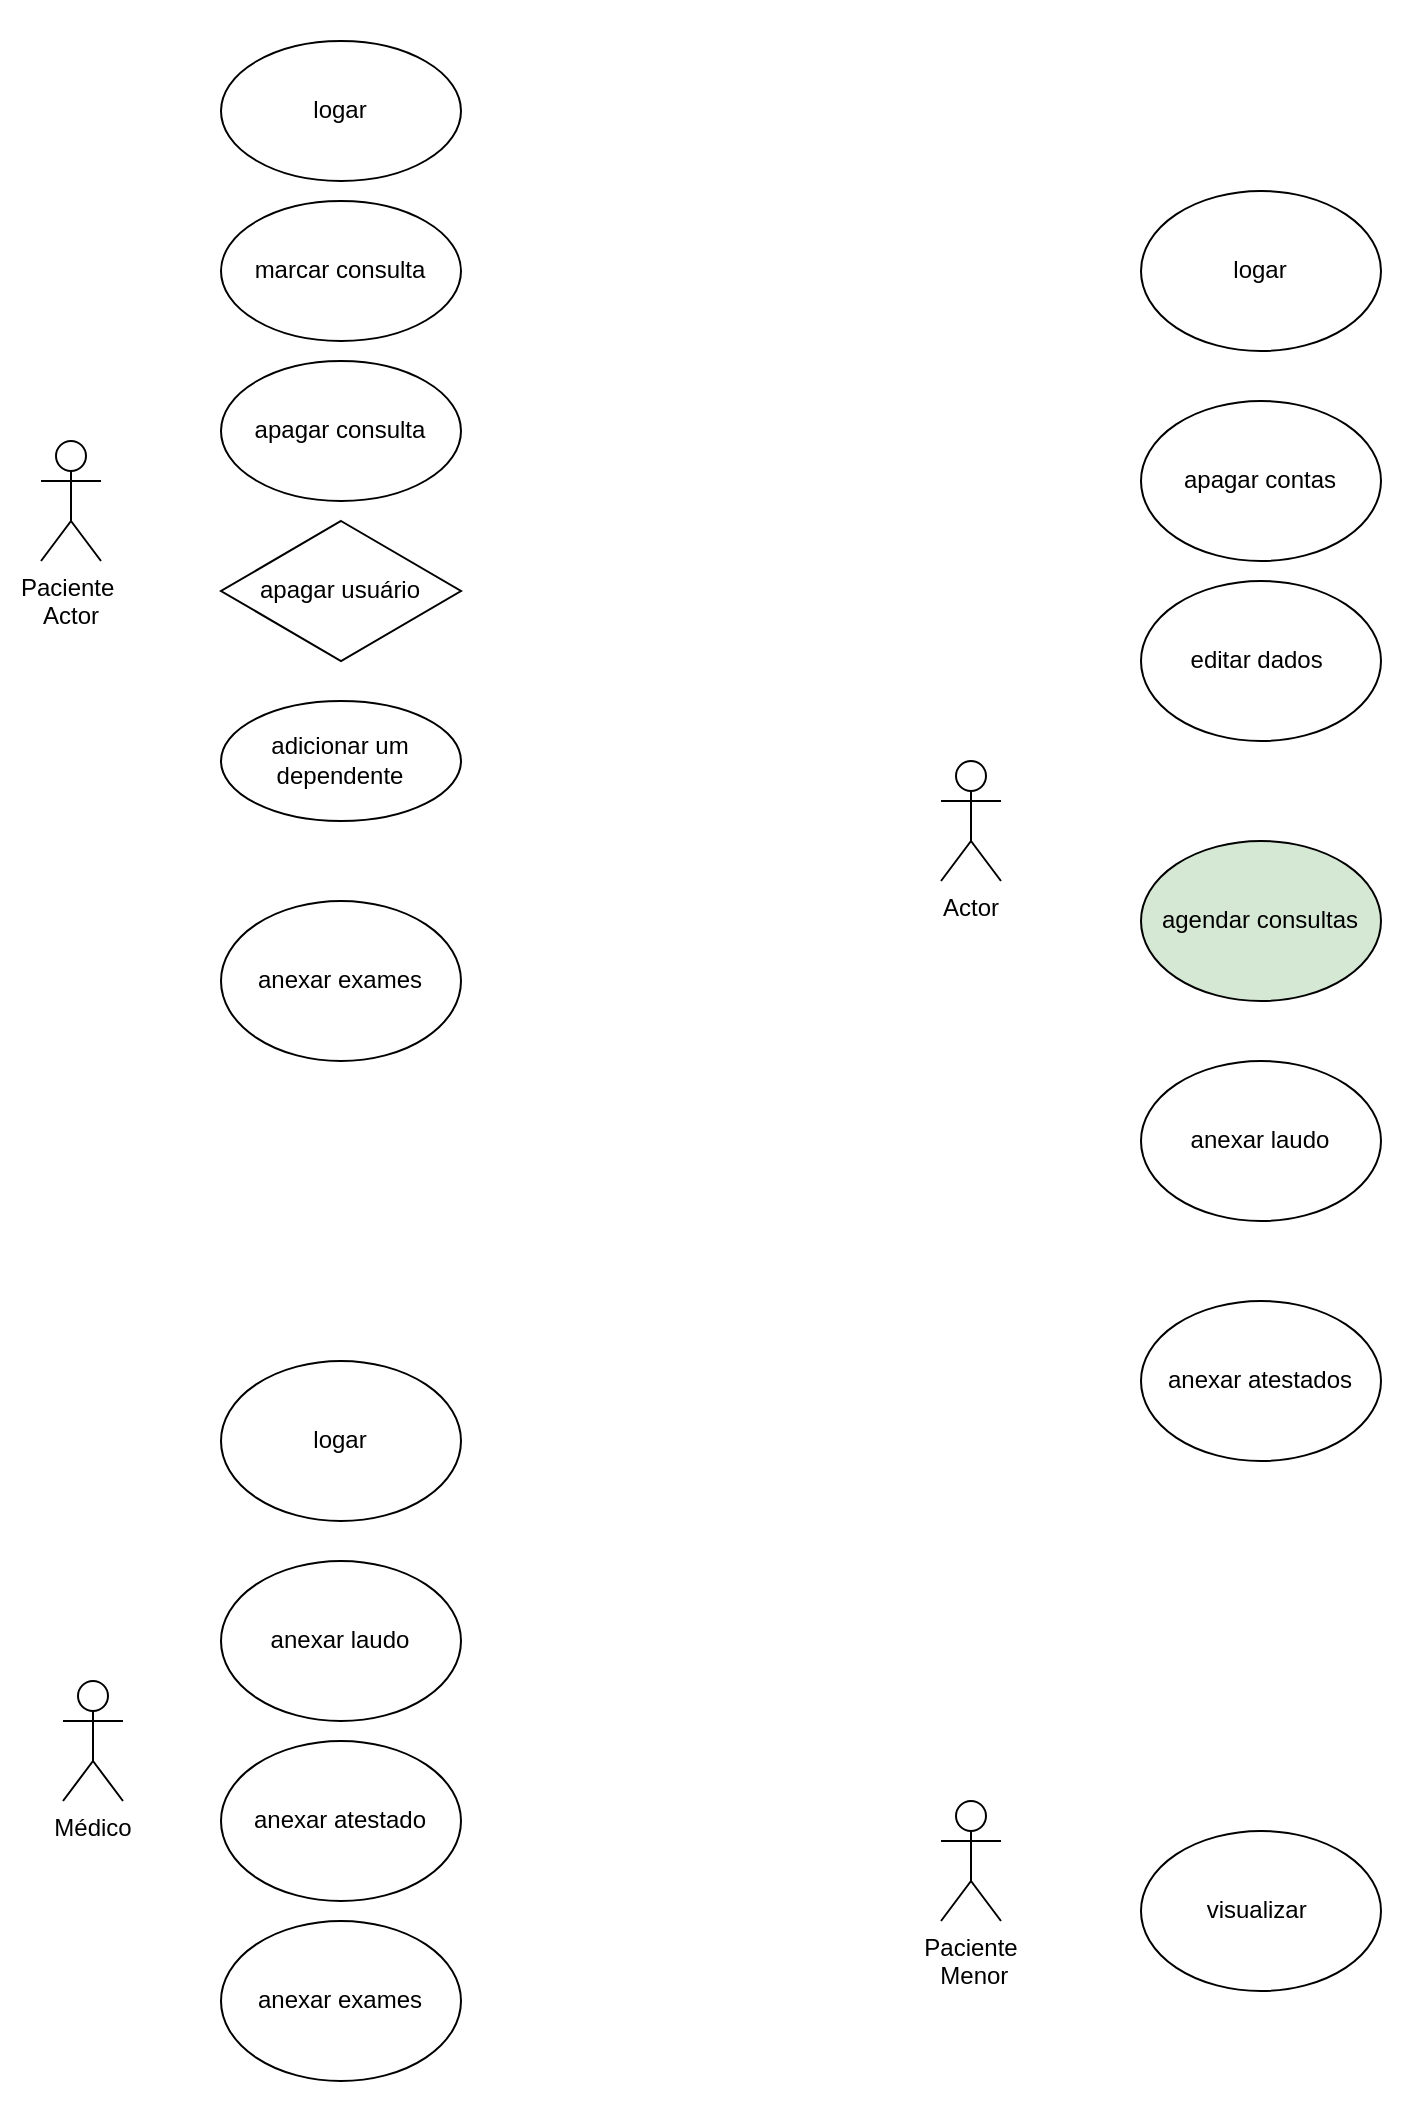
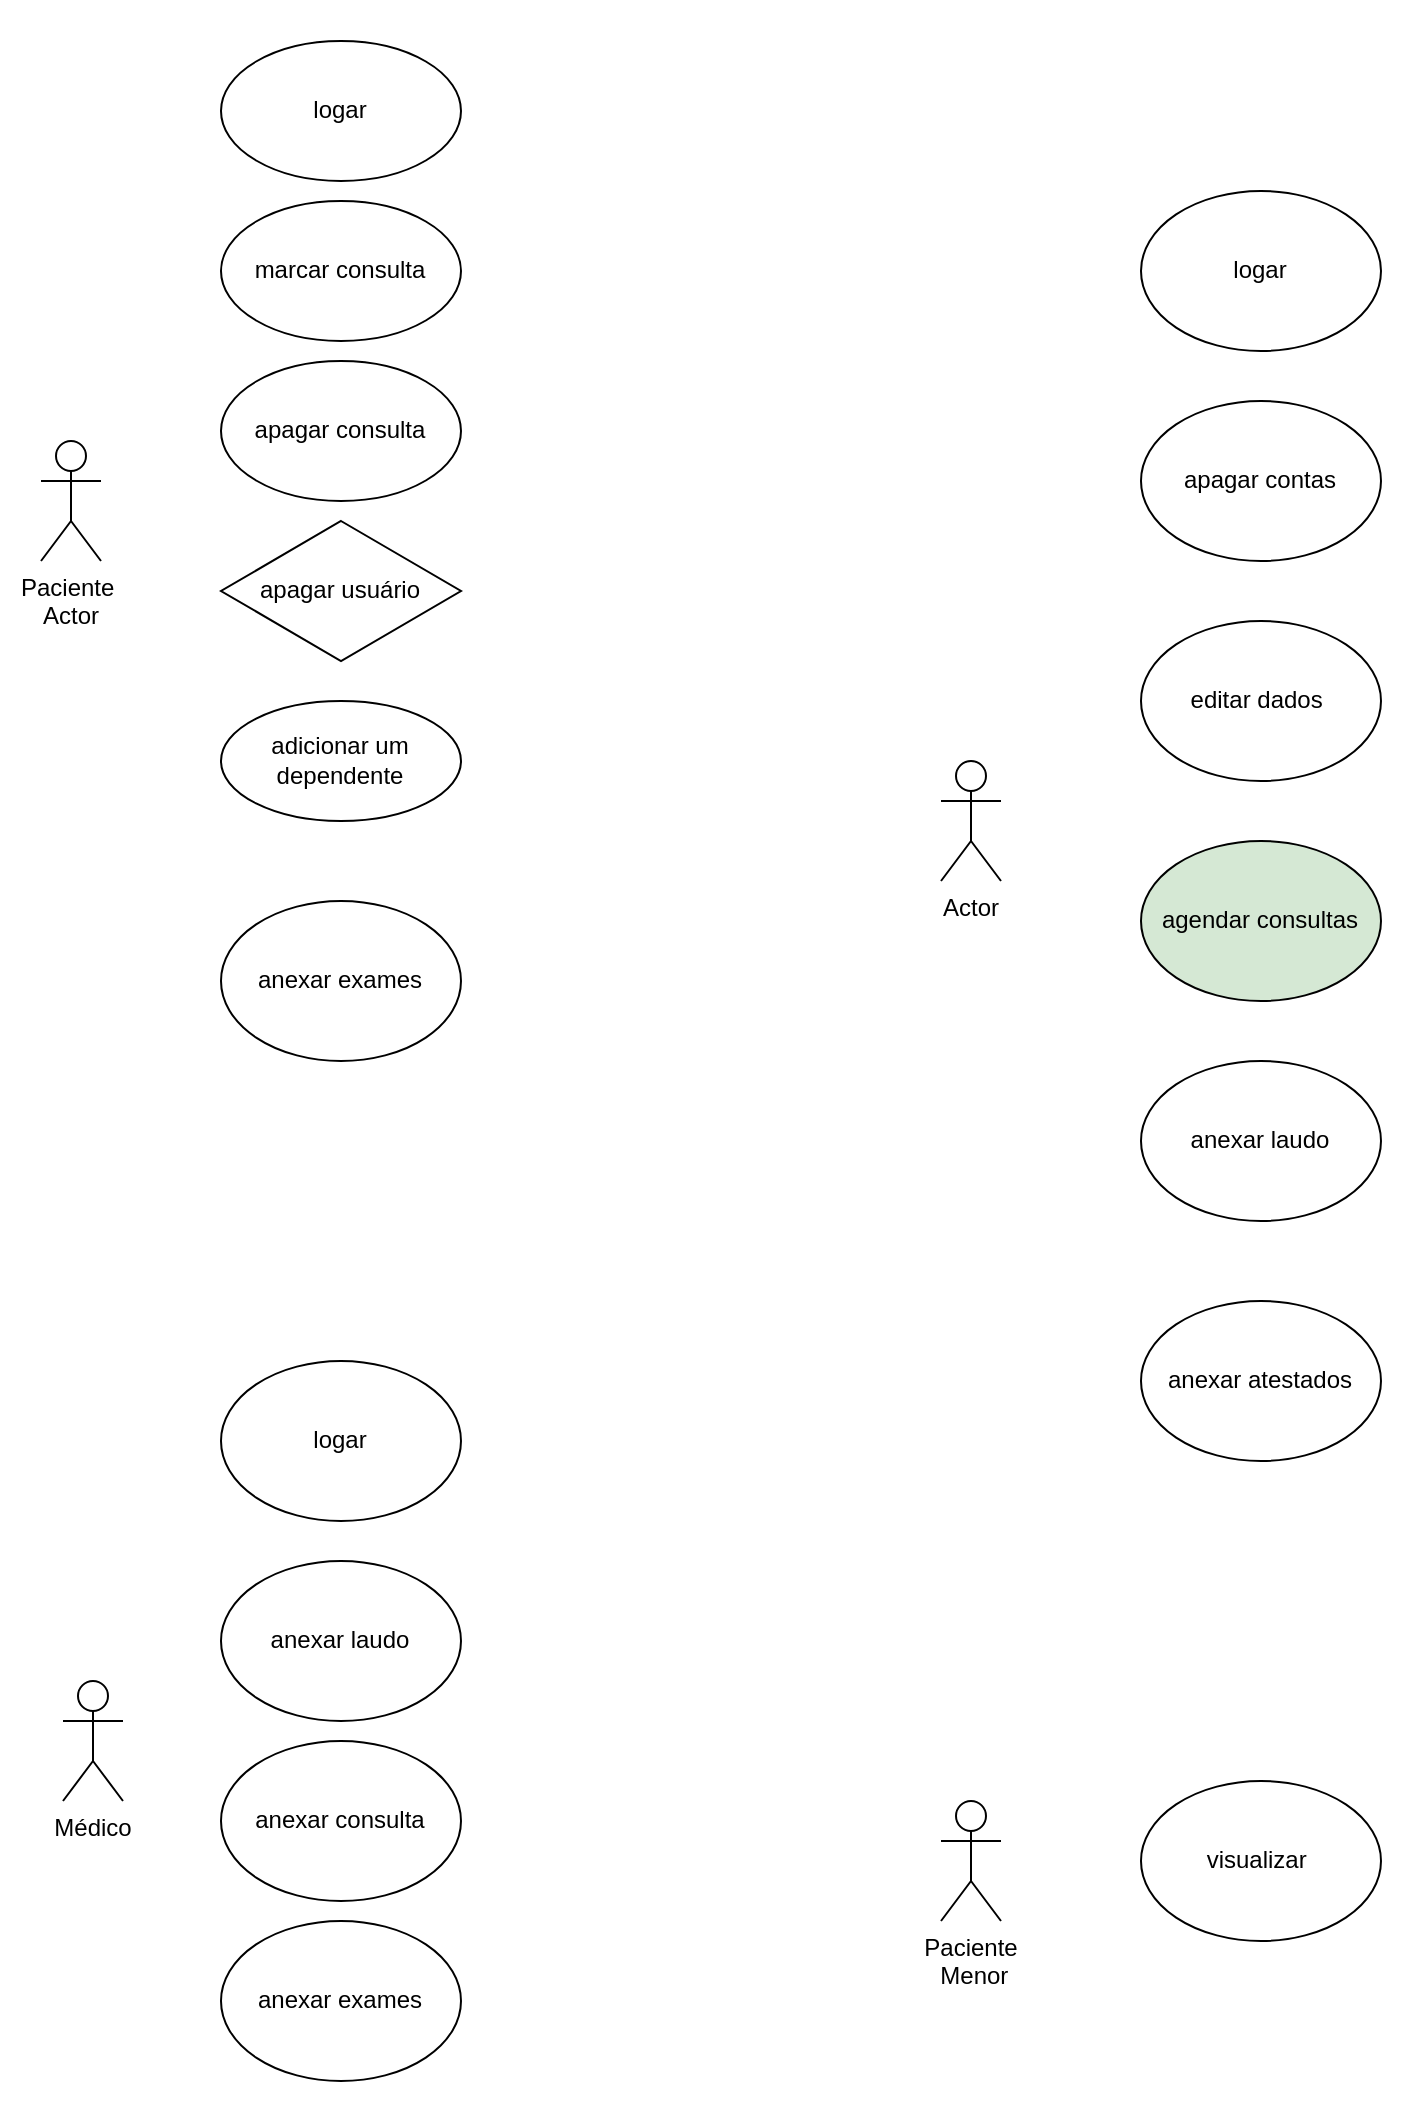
node "editar dados": moved (1261, 661) -> (1261, 701)
node "anexar atestado": label "anexar atestado" -> "anexar consulta"
node "visualizar": moved (1261, 1911) -> (1261, 1861)
